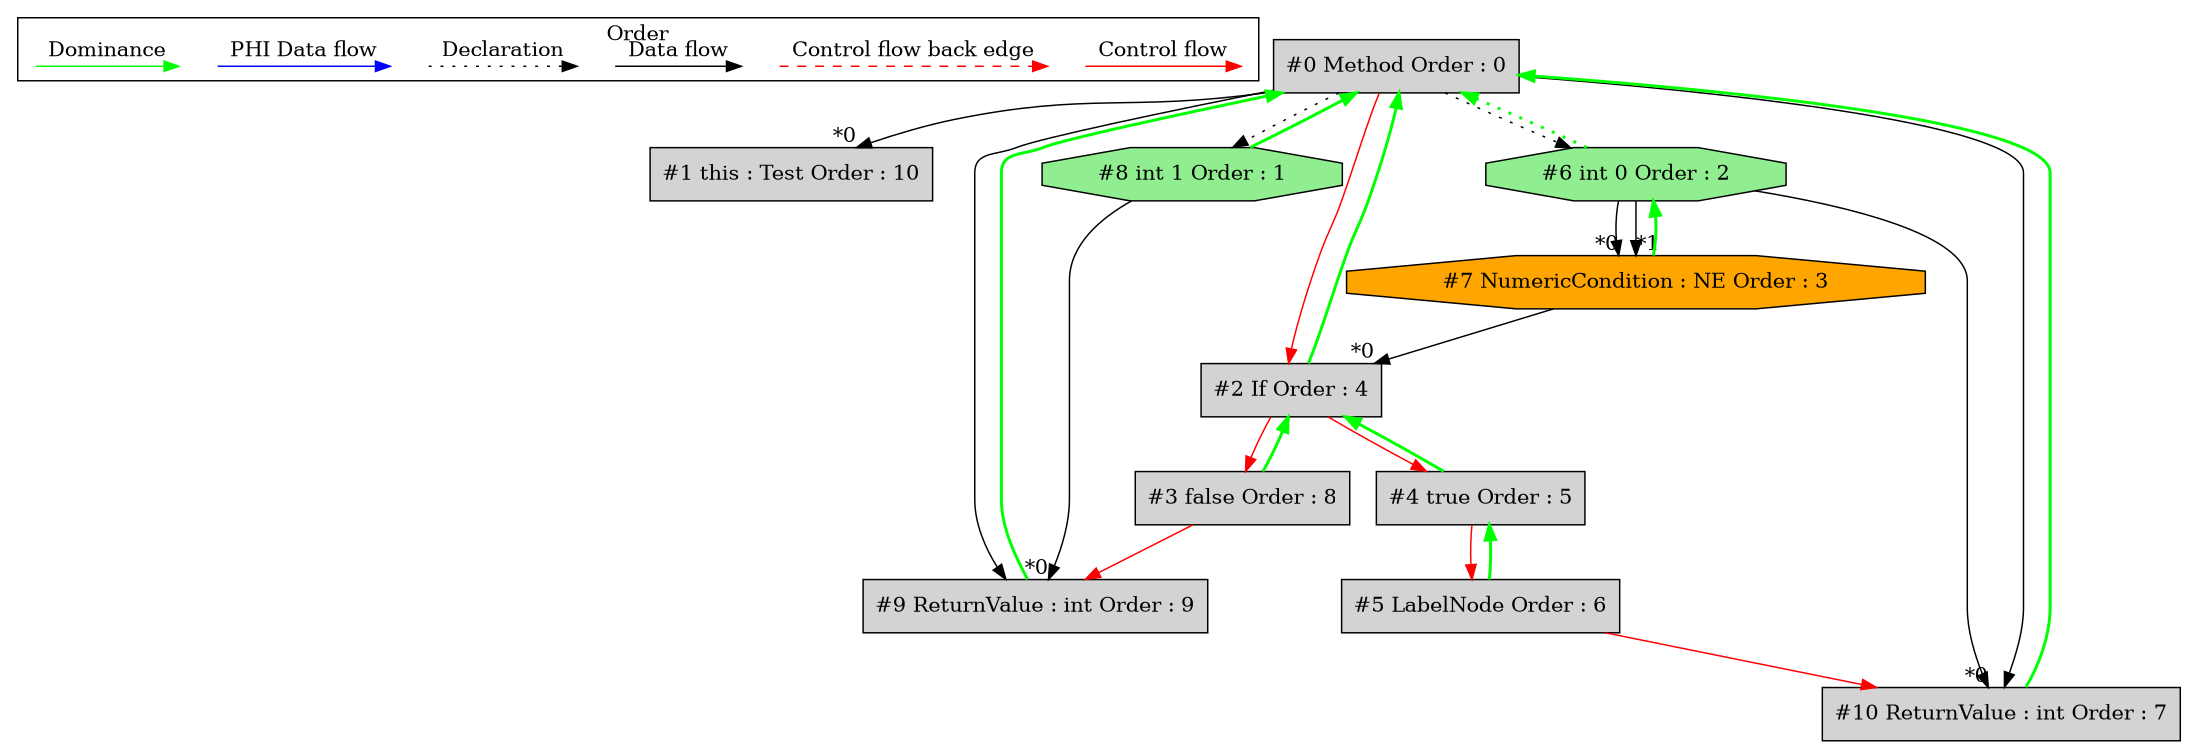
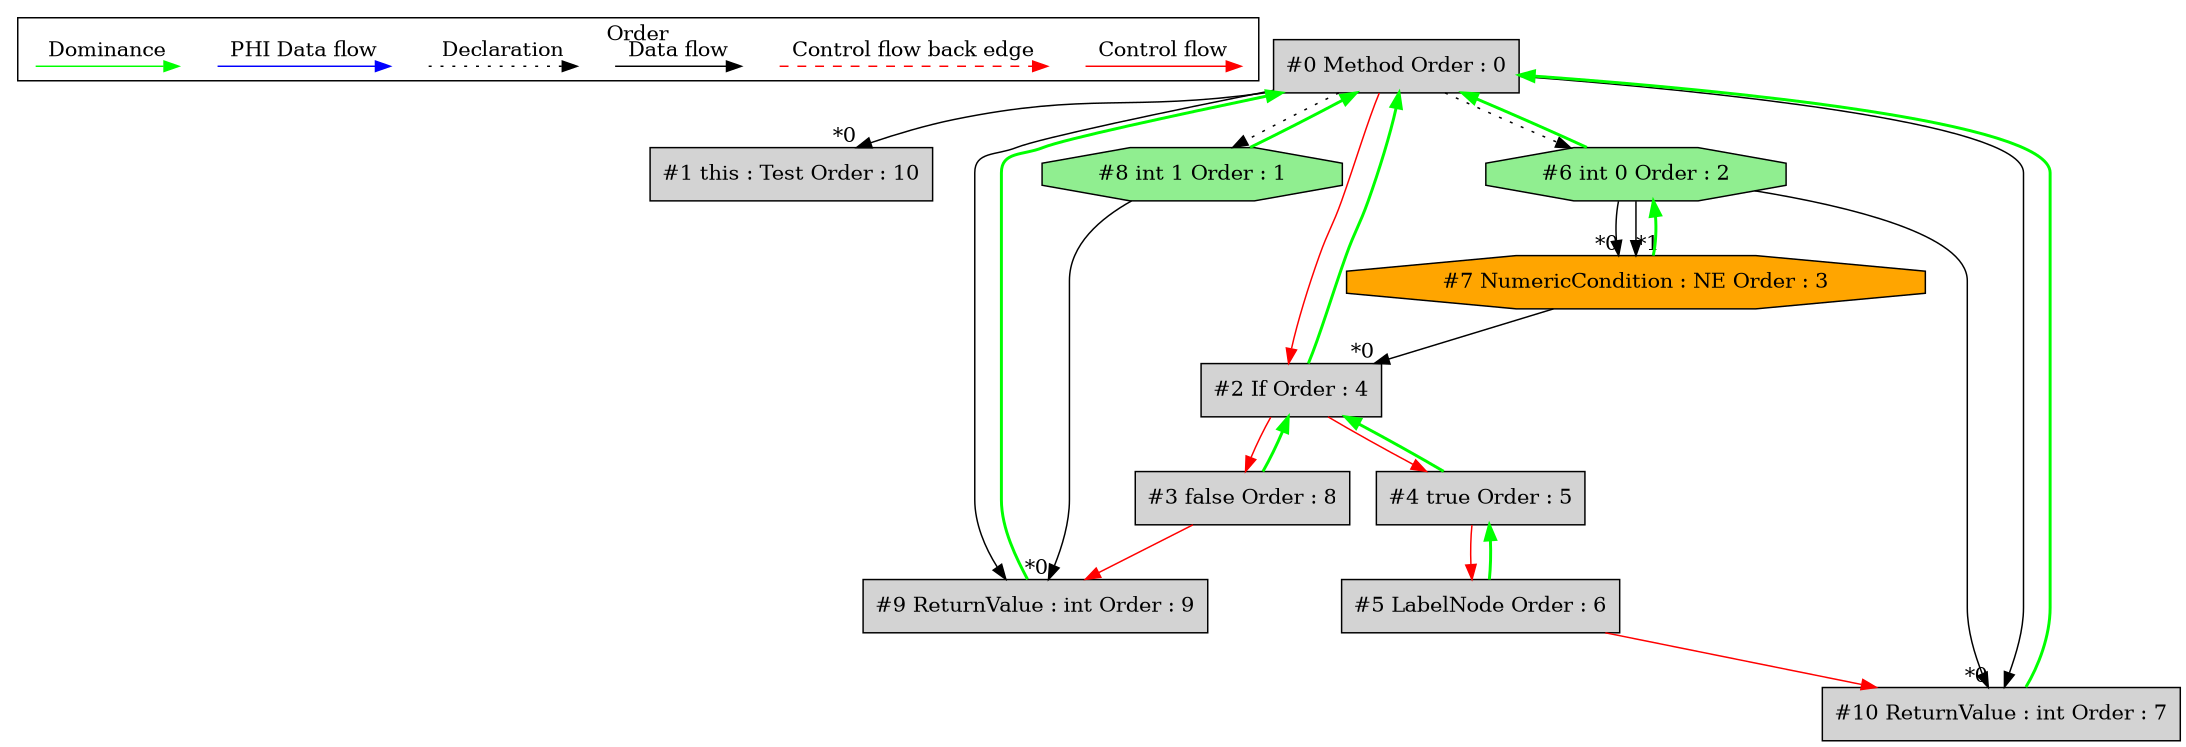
edge "#6 int 0 Order : 2" -> "#0 Method Order : 0": style dotted -> solid
